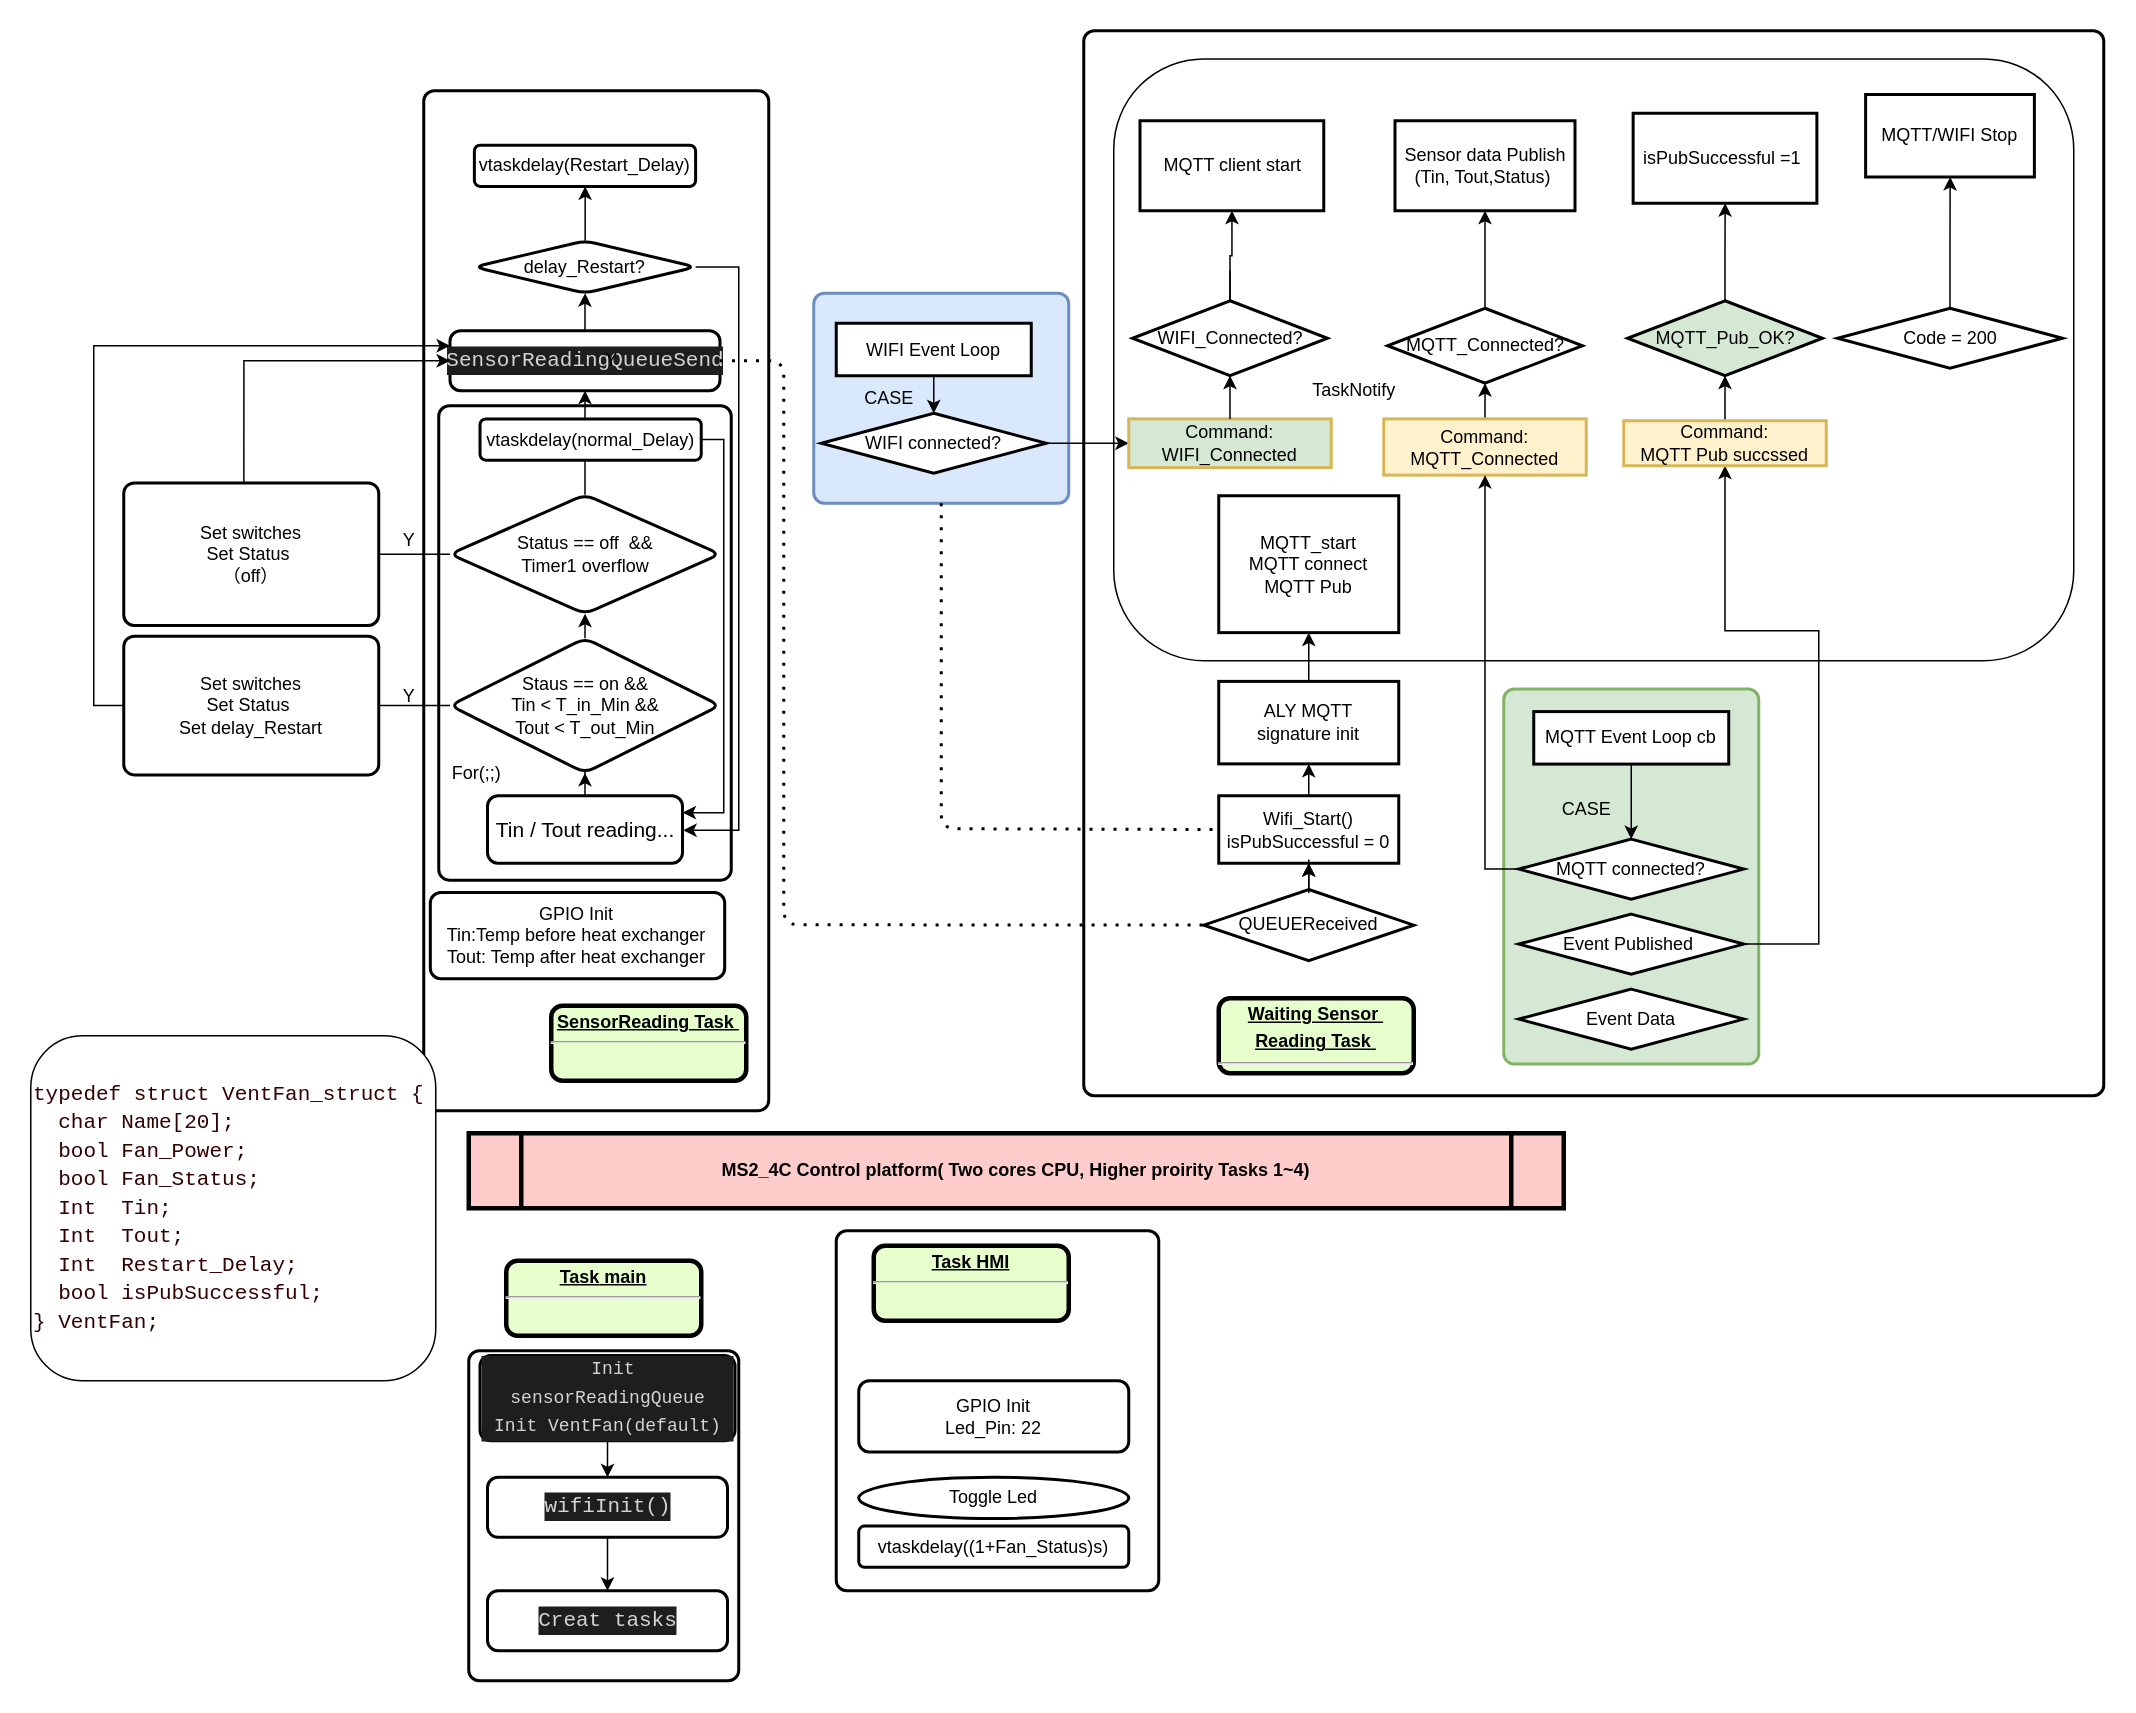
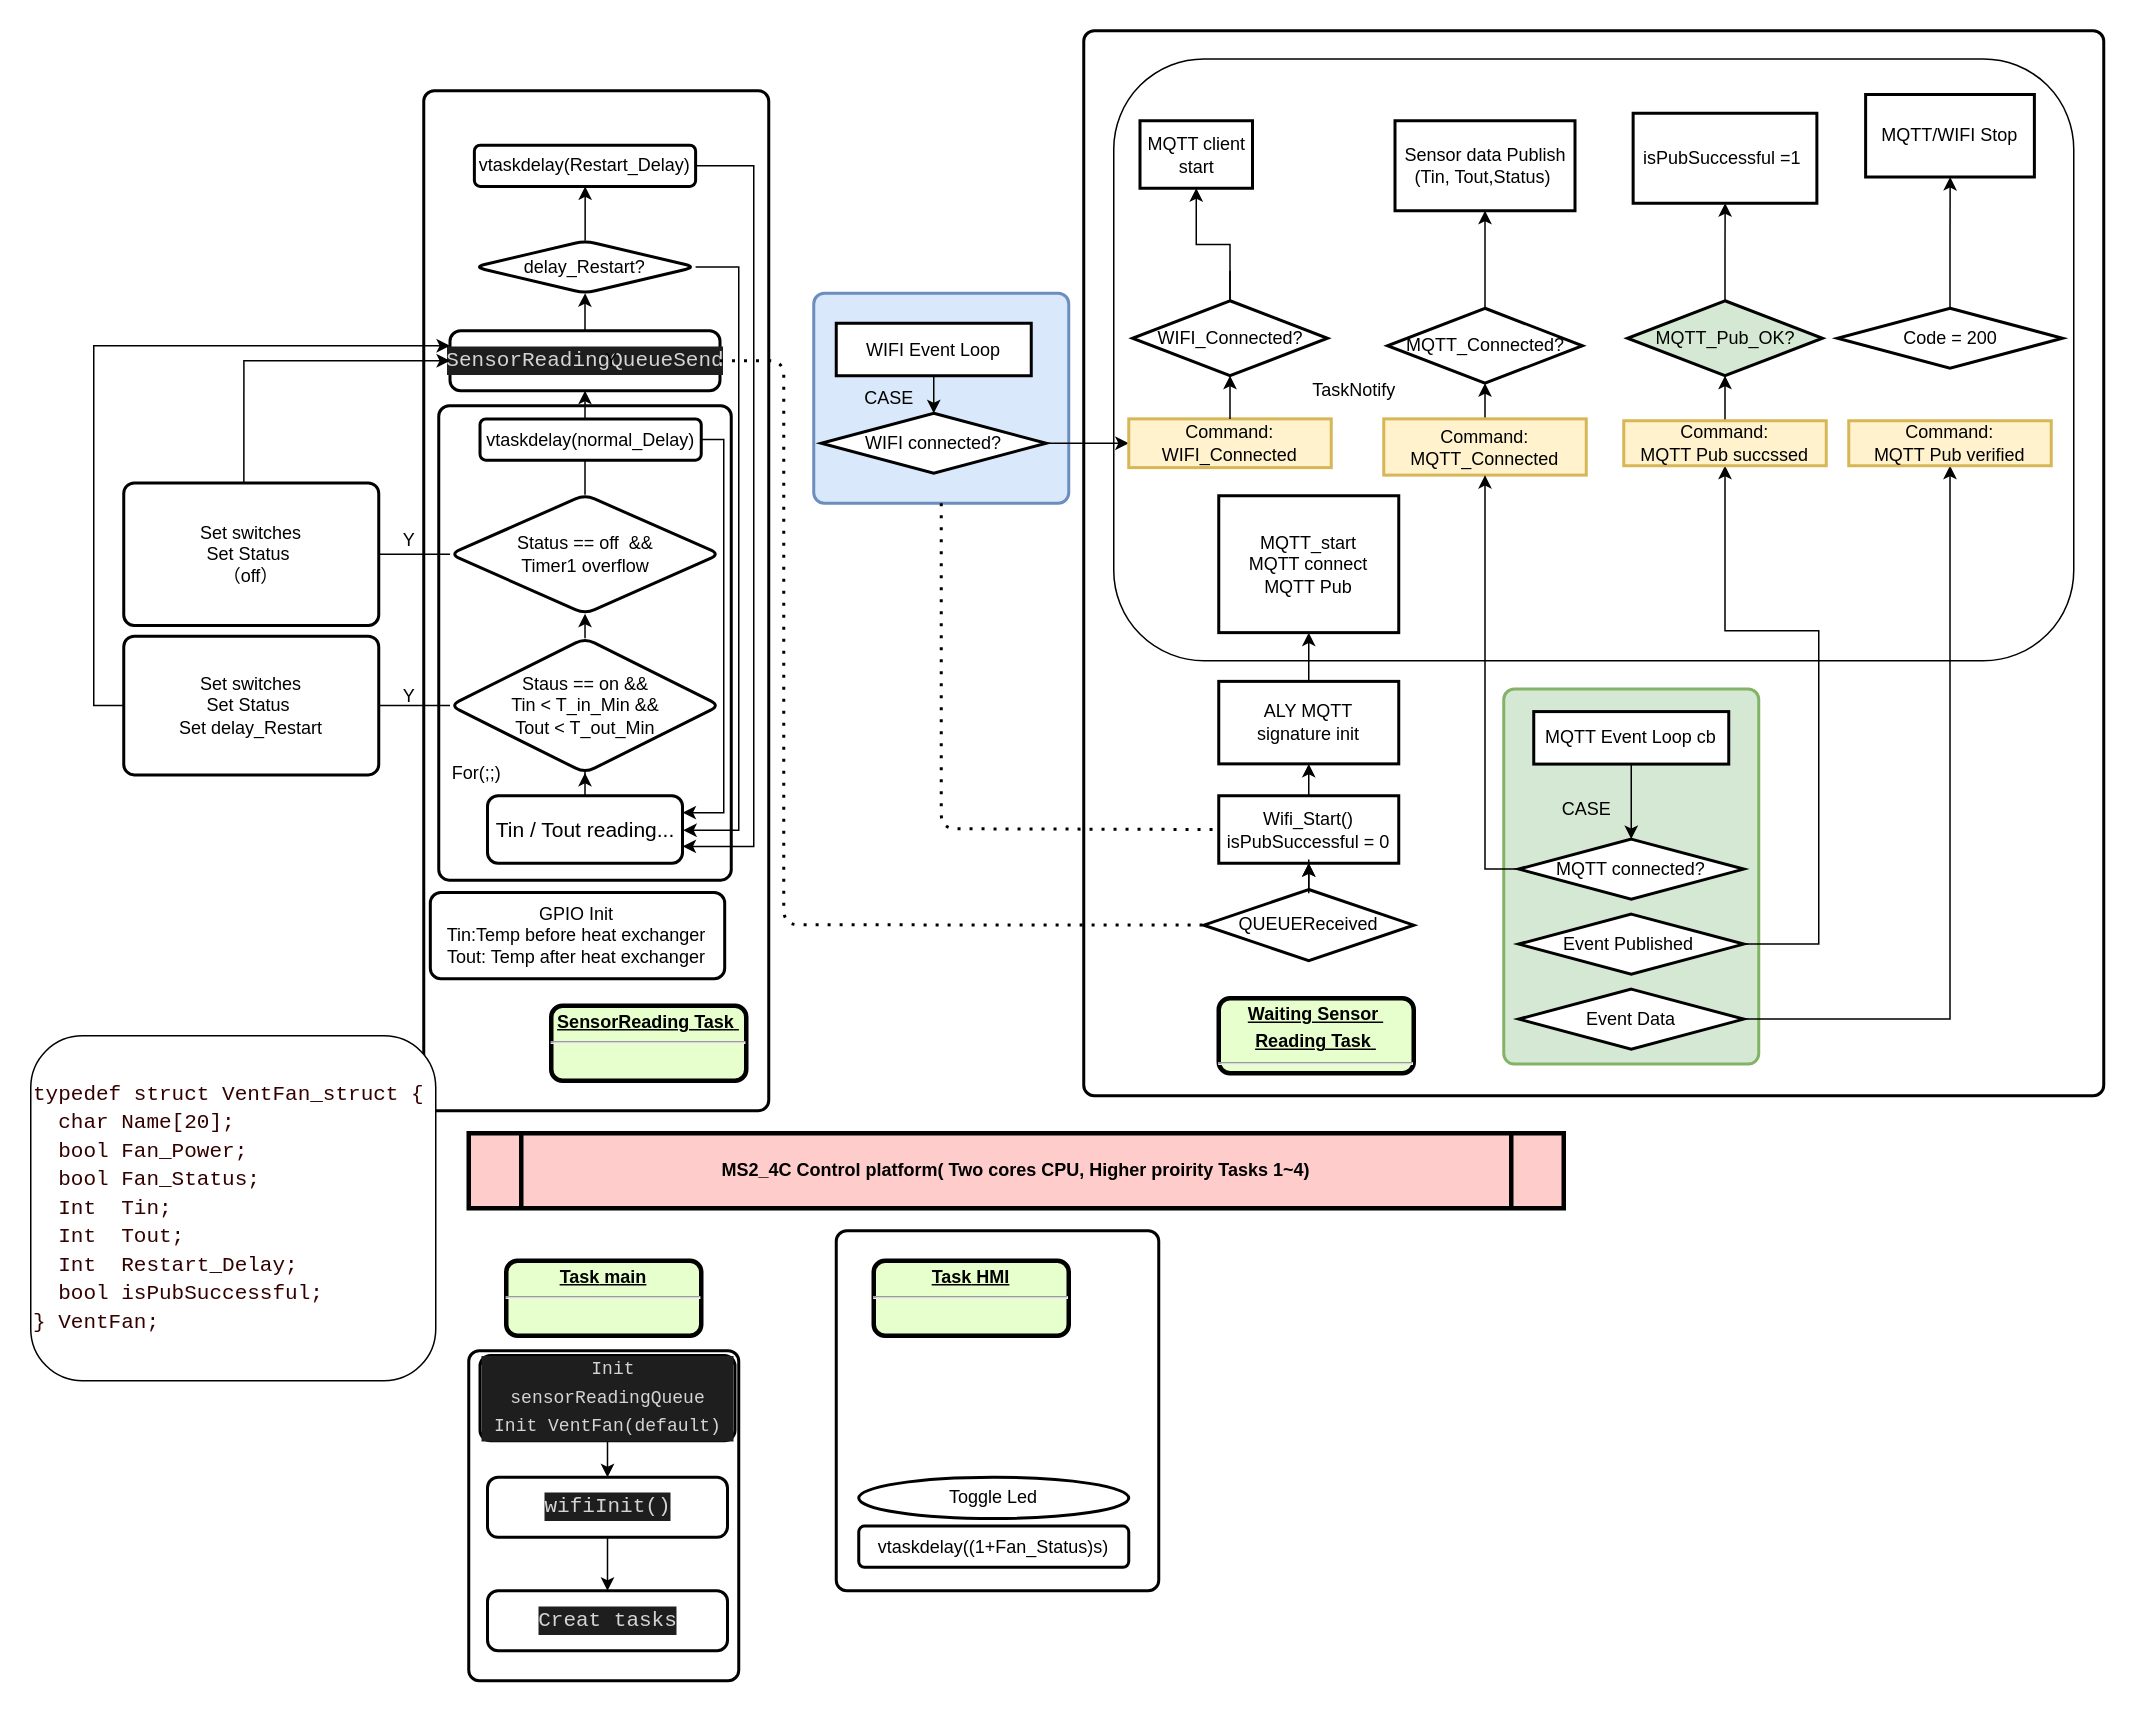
node "MQTT client start": size 184x90 -> 113x68
node "Command: WIFI_Connected": fillcolor #d5e8d4 -> #fff2cc
node "Command: MQTT Pub verified": added
edge "vtaskdelay(Restart_Delay)" -> "Tin / Tout reading...": added
edge "Event Data" -> "Command: MQTT Pub verified": added
node "Task HMI": moved (971, 1283) -> (971, 1298)
node "GPIO Init Led_Pin: 22": removed
